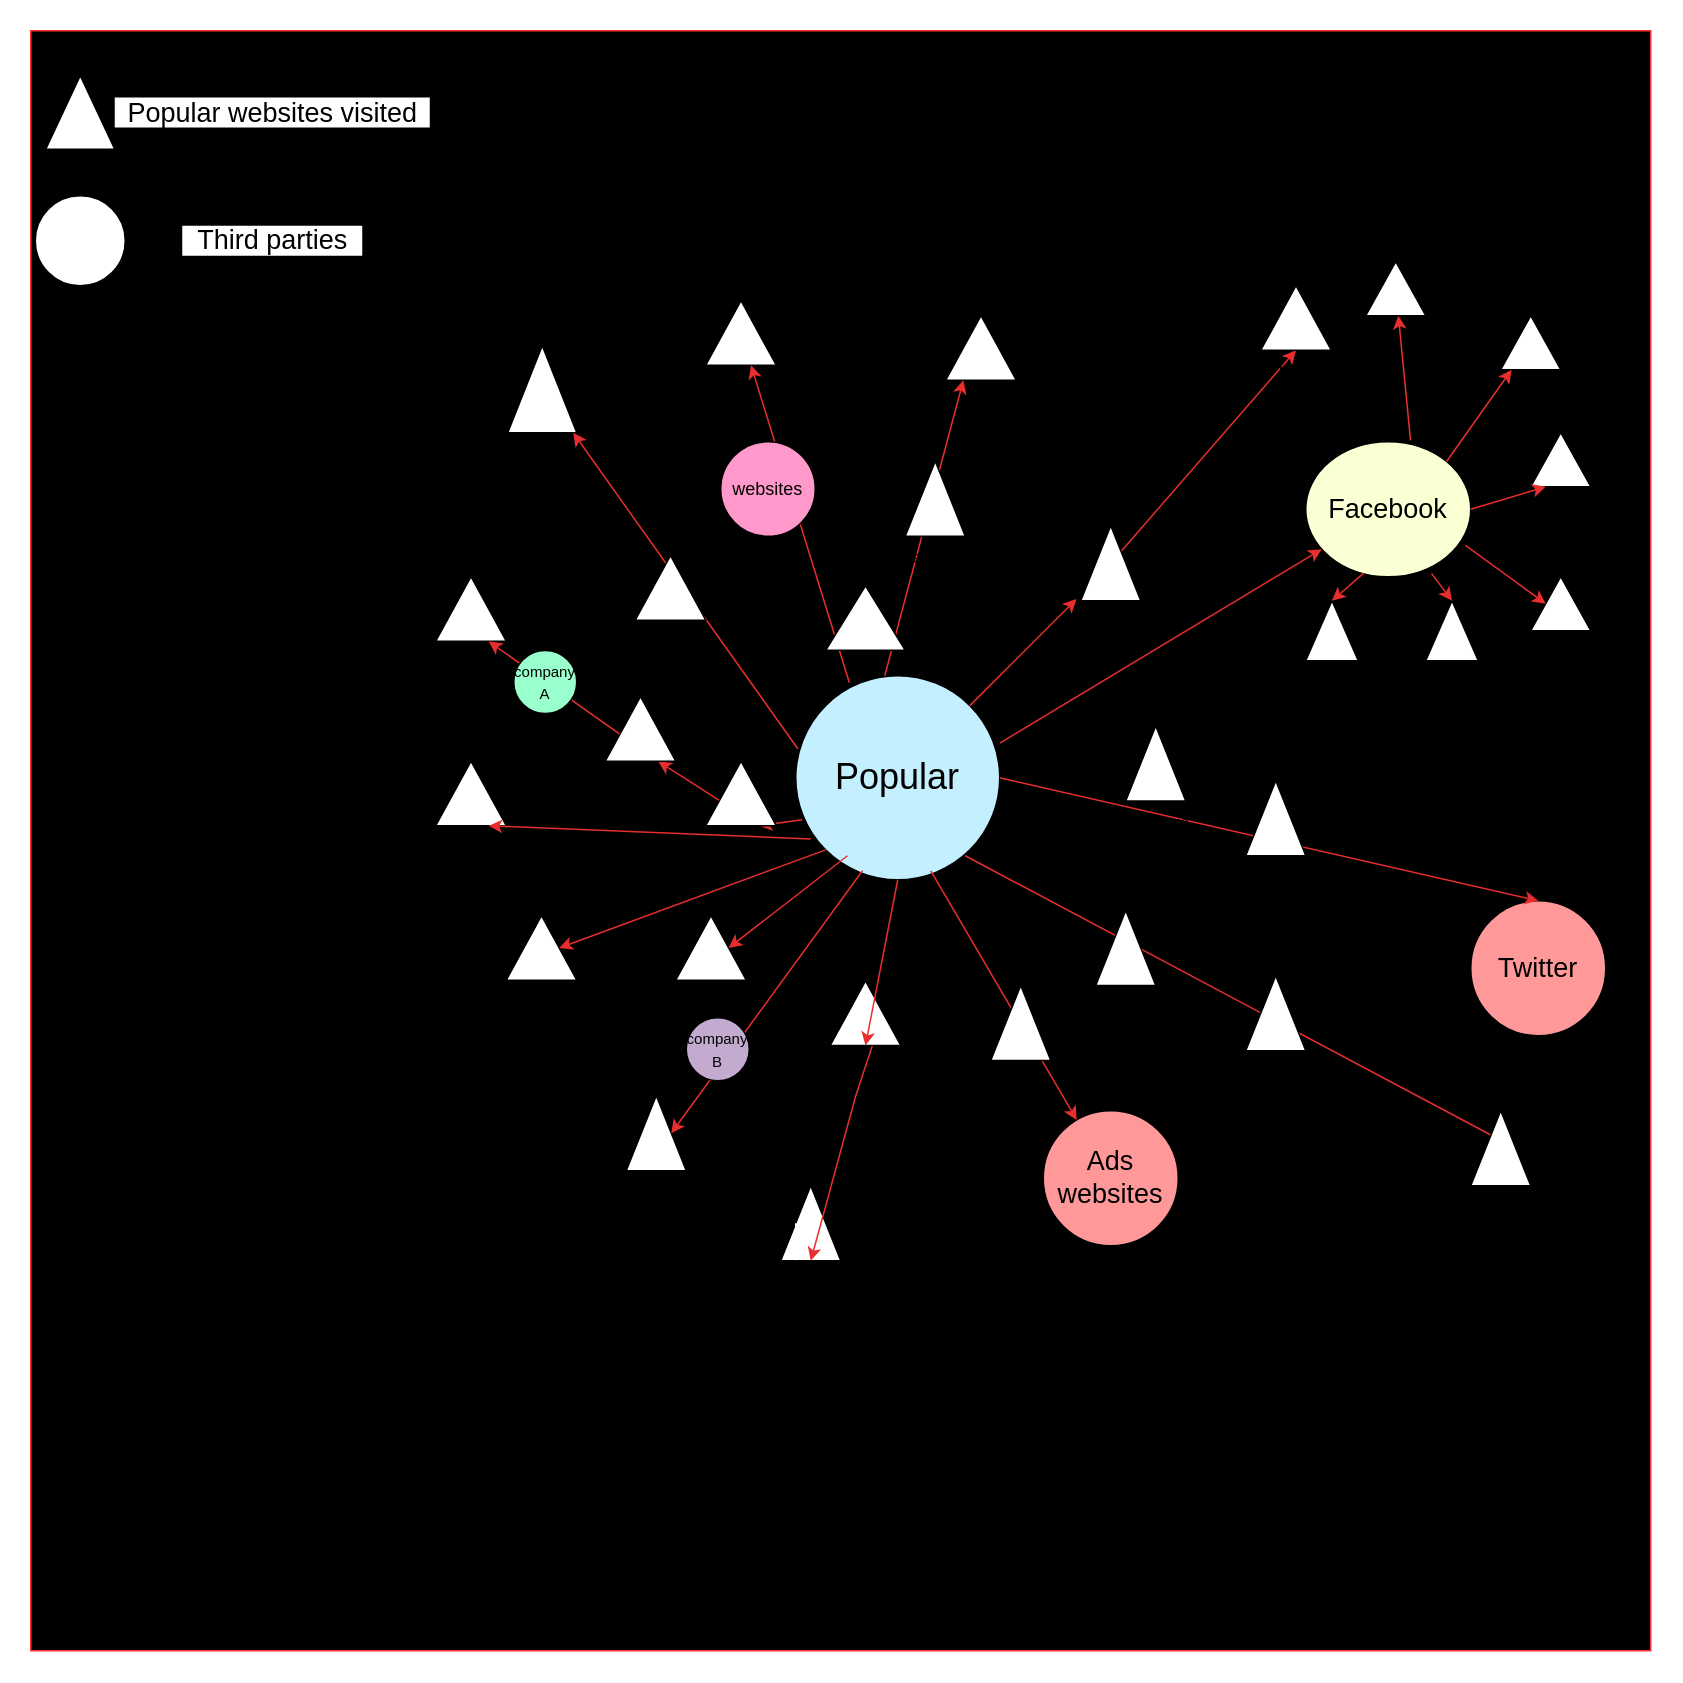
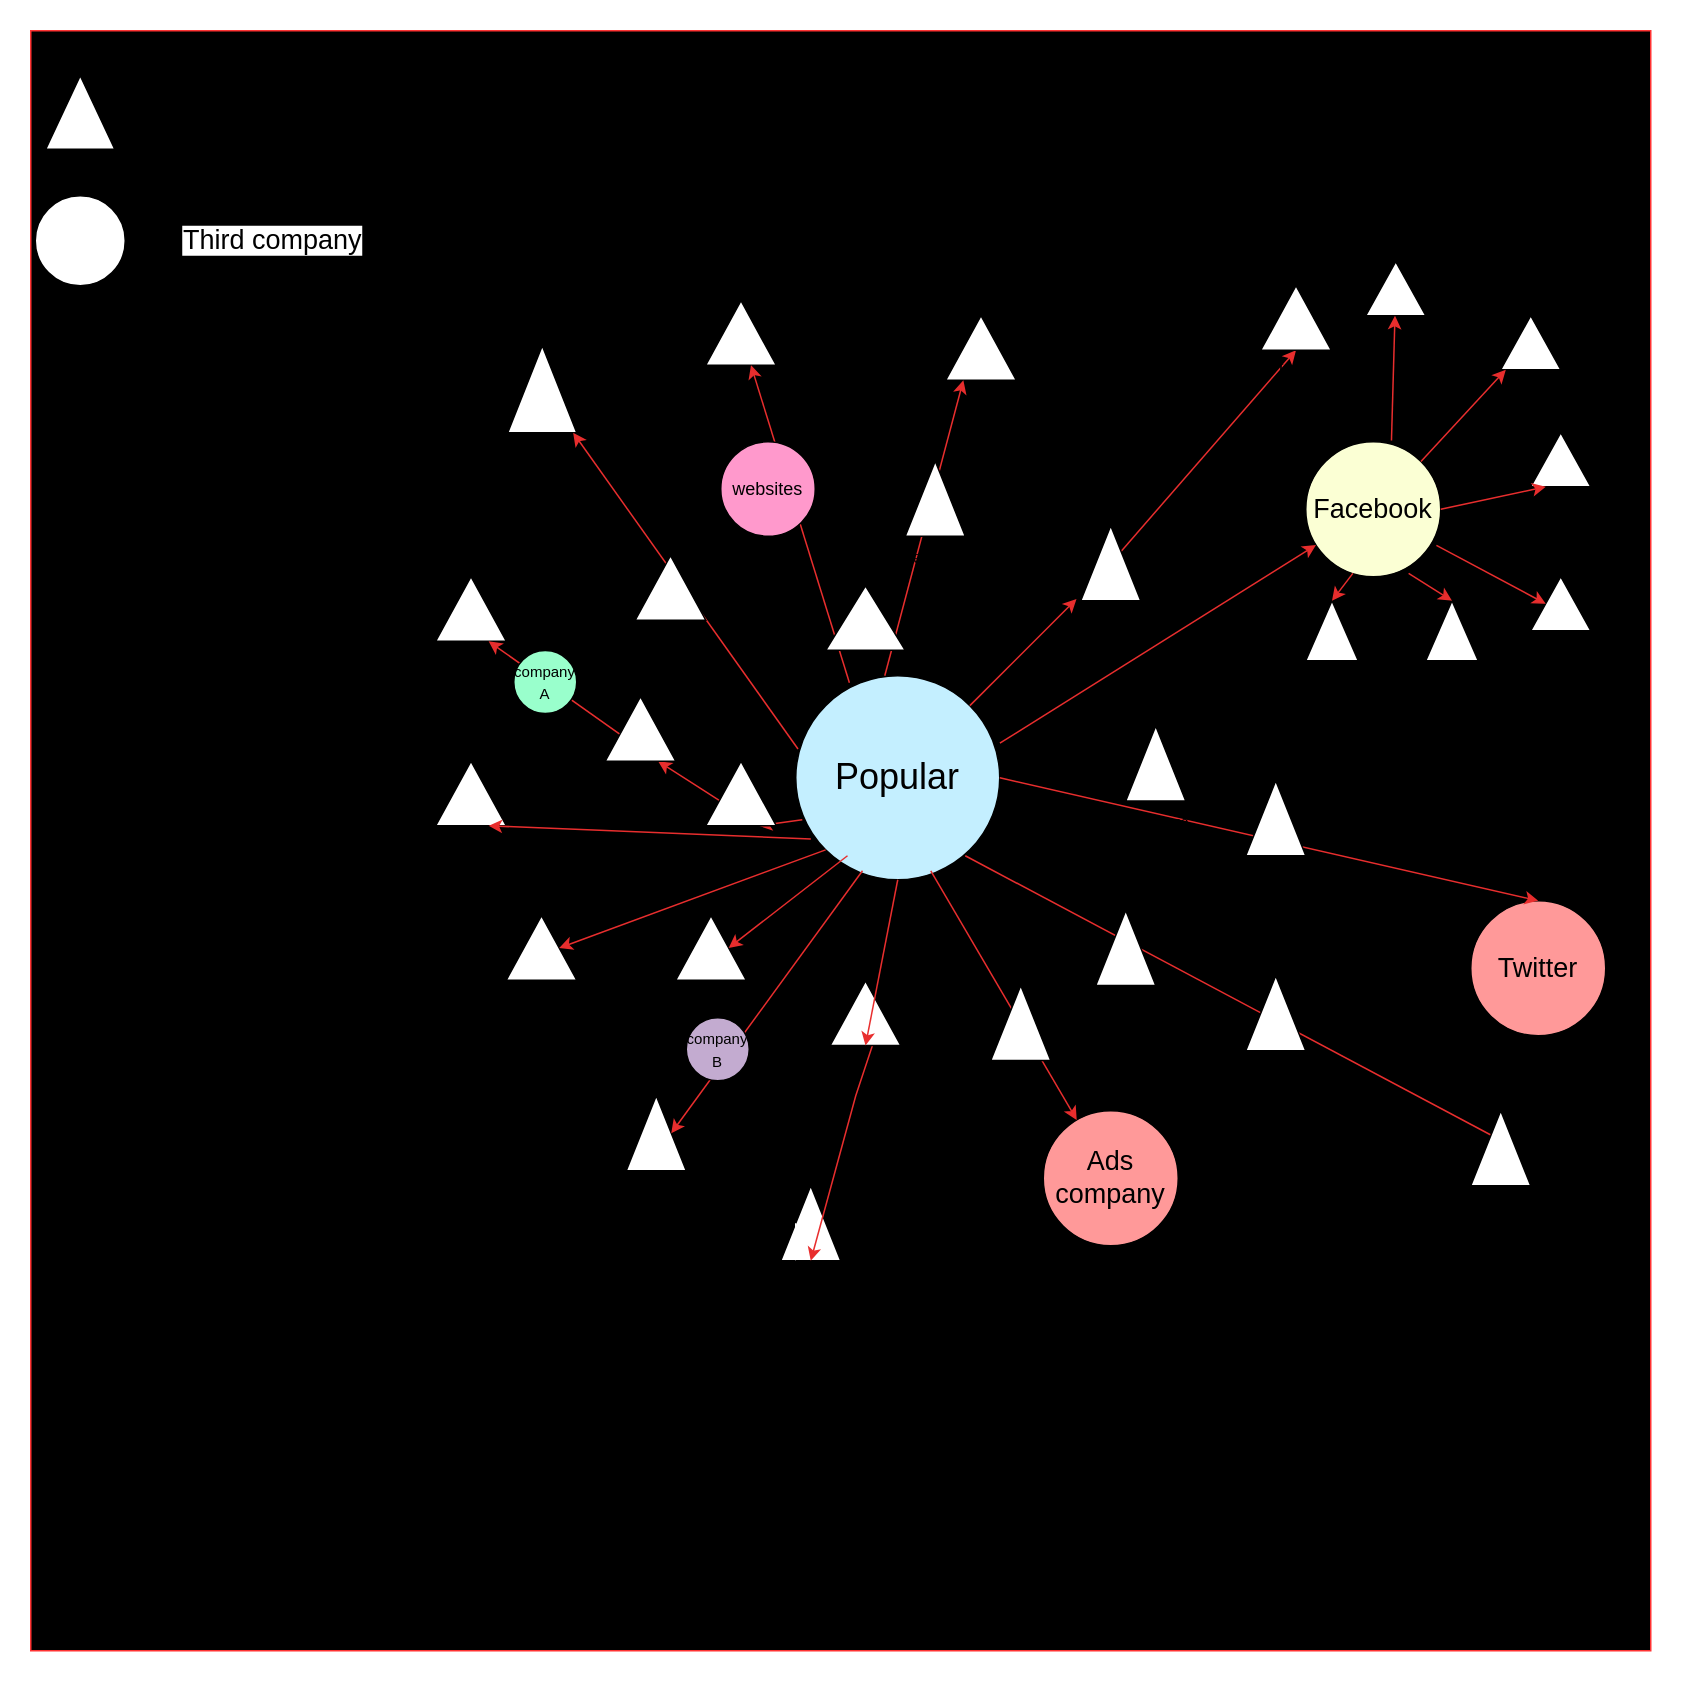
node "Popular websites visited": removed
node "Third parties": label "Third parties" -> "Third company"
node "Facebook": size 165x135 -> 135x135
node "Ads websites": label "Ads websites" -> "Ads company"
